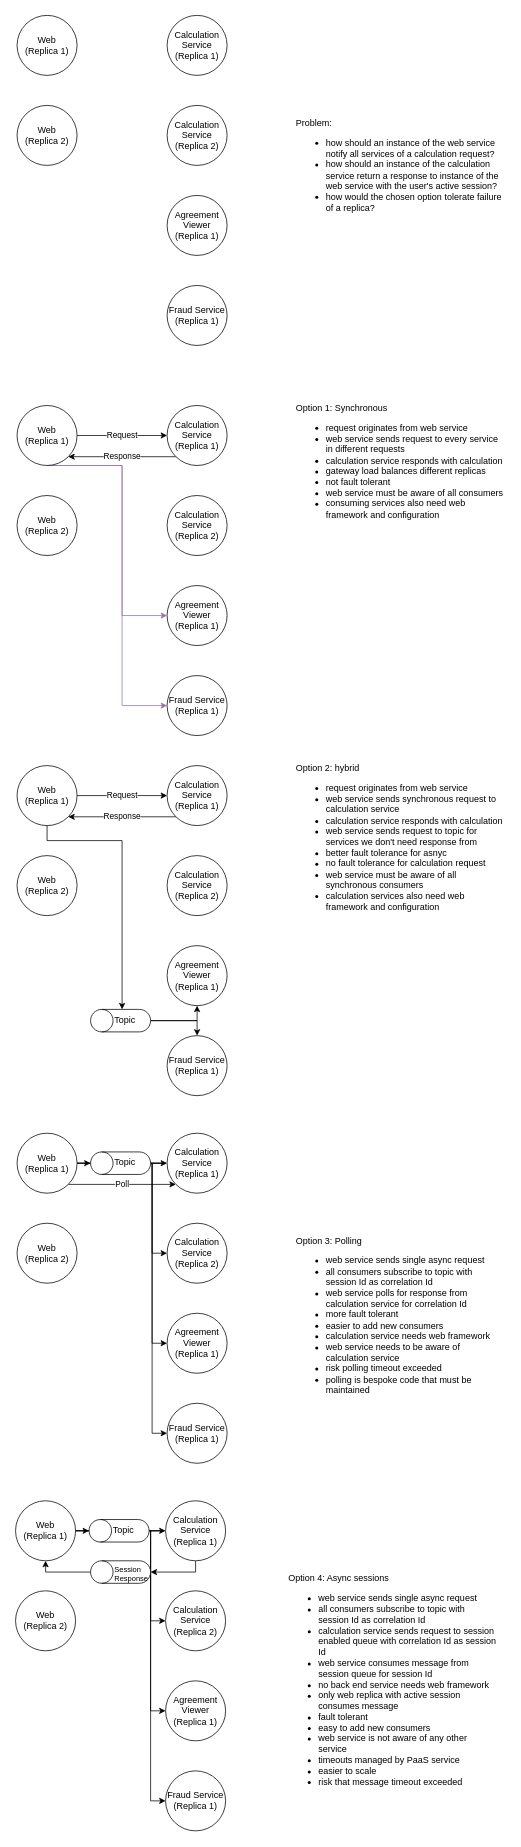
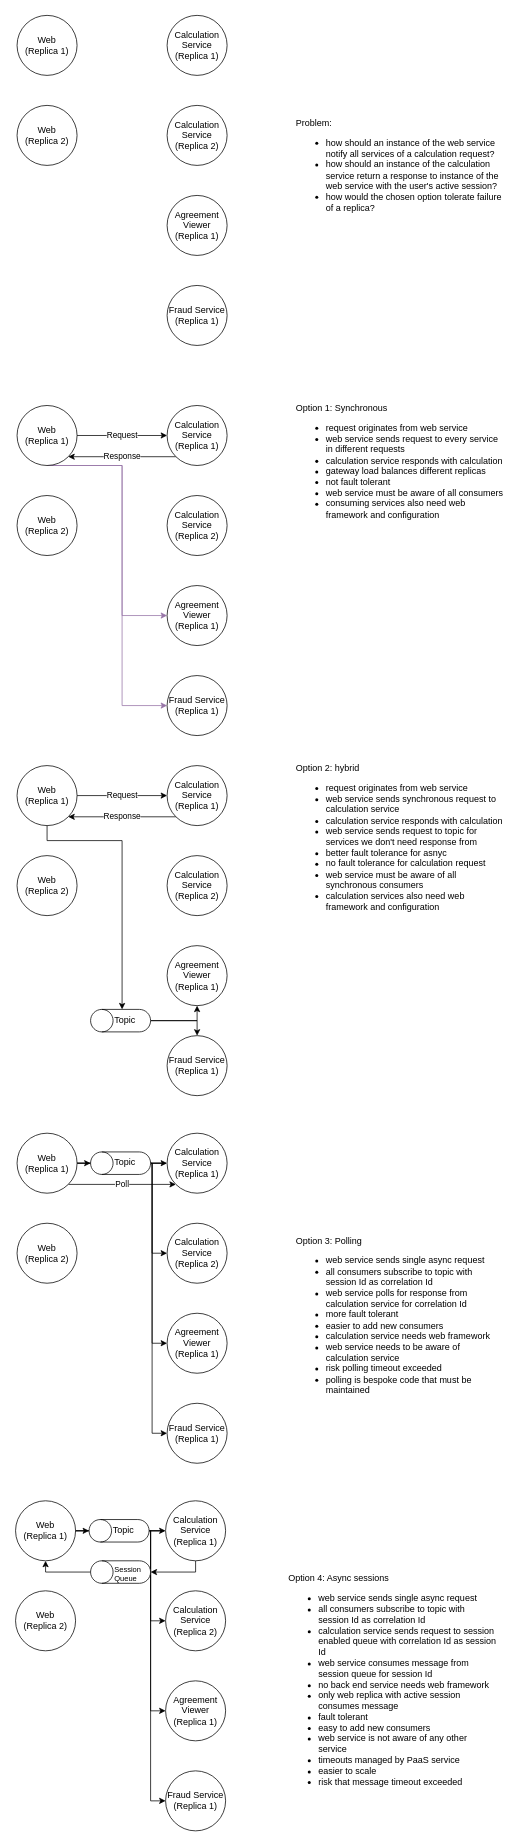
node "SessionResponse": label "SessionResponse" -> "SessionQueue"
